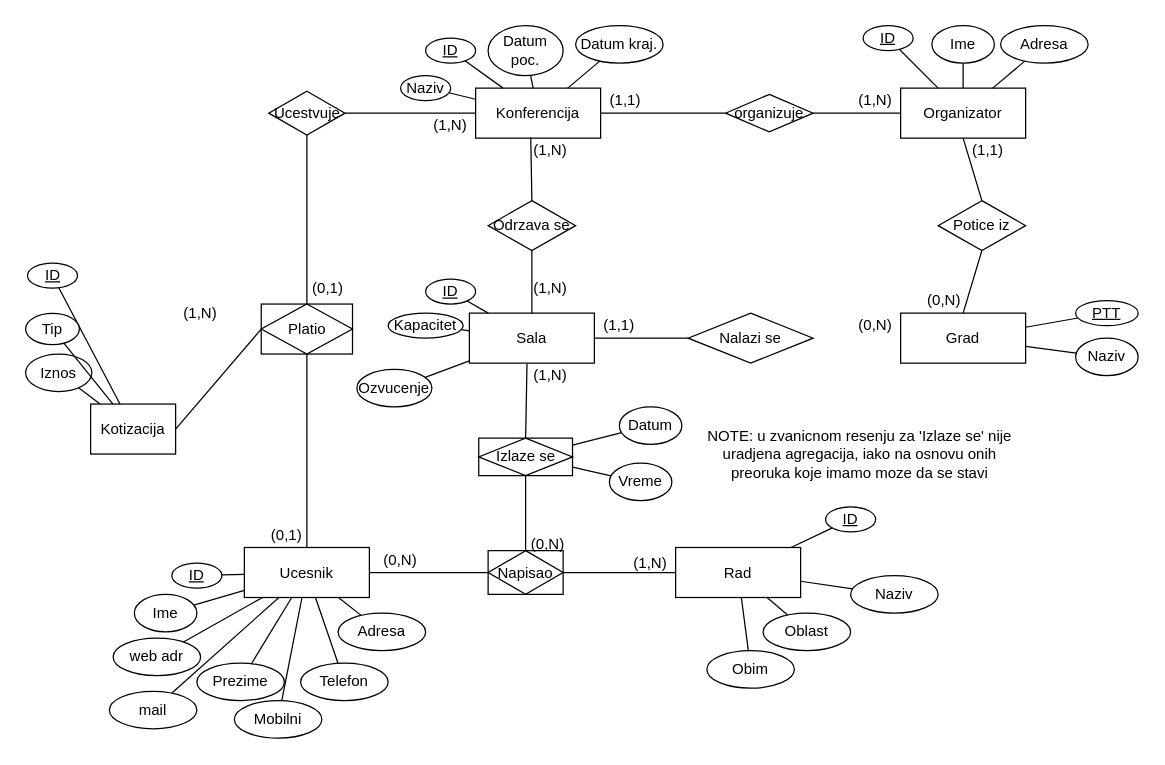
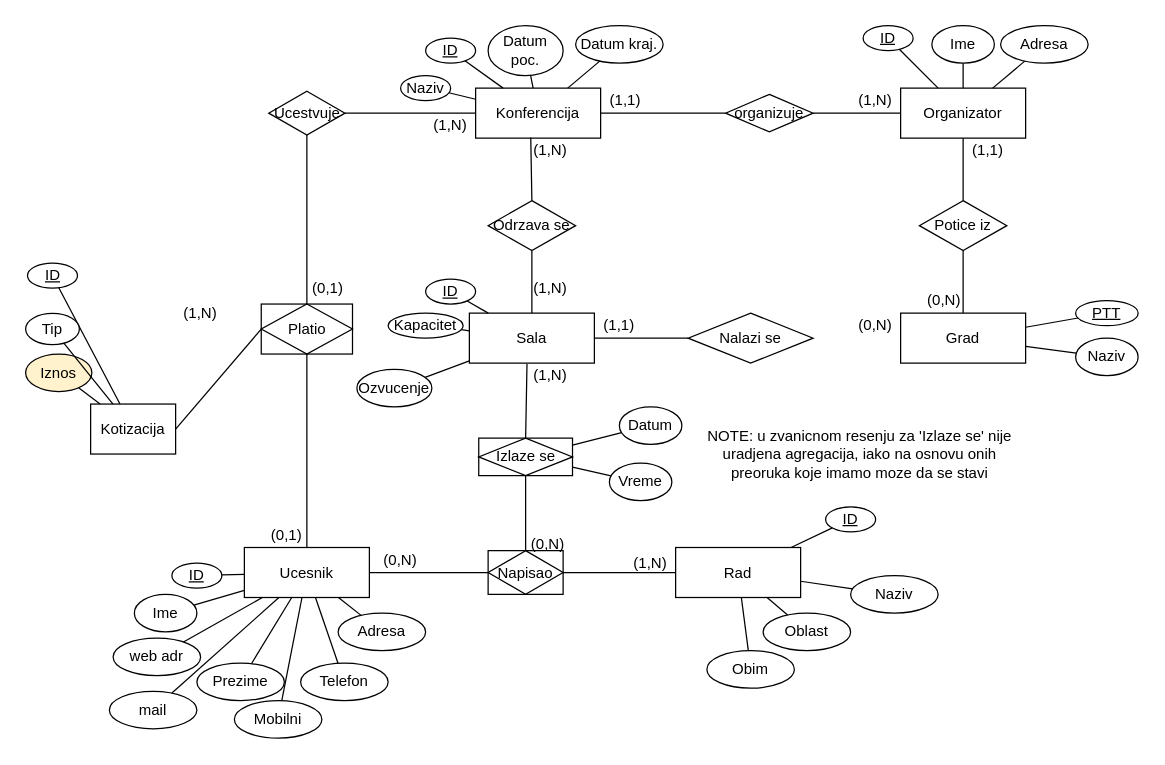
node "Potice iz": moved (982, 226) -> (963, 226)
node "Iznos": fillcolor #ffffff -> #fff2cc
